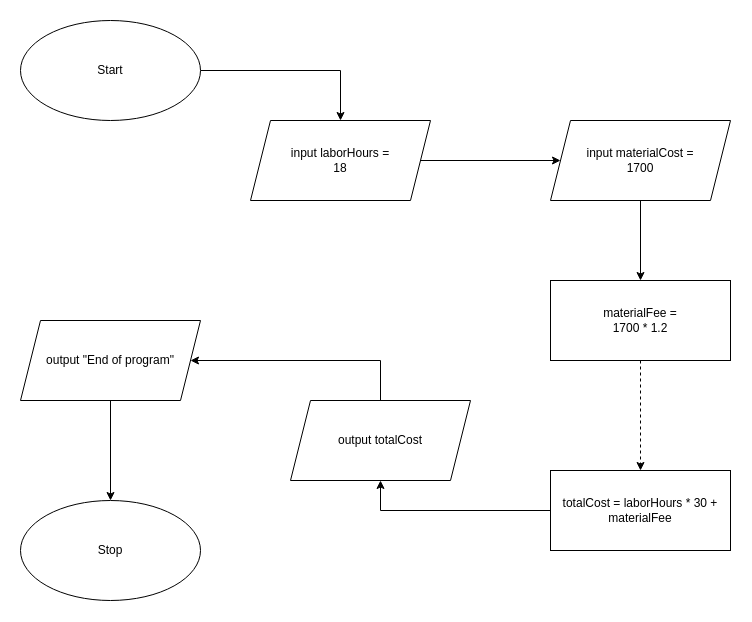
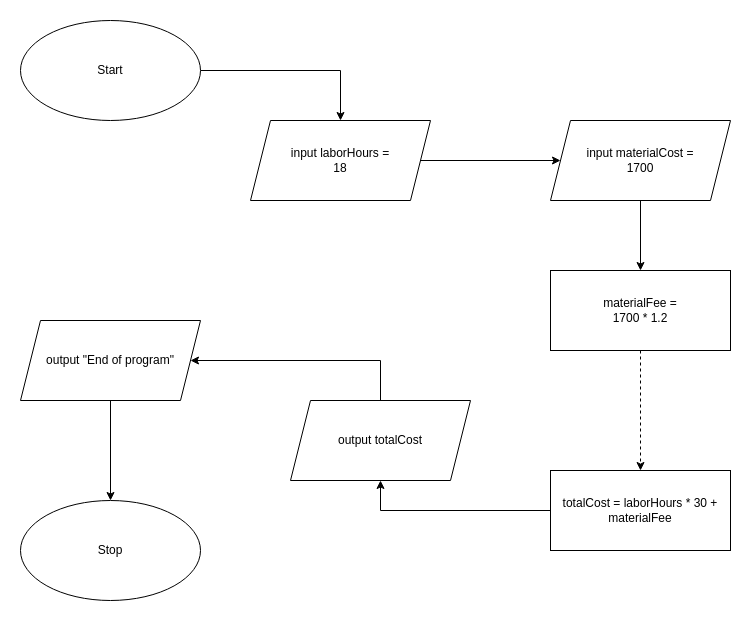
node "materialFee = 1700 * 1.2": moved (641, 321) -> (641, 311)
